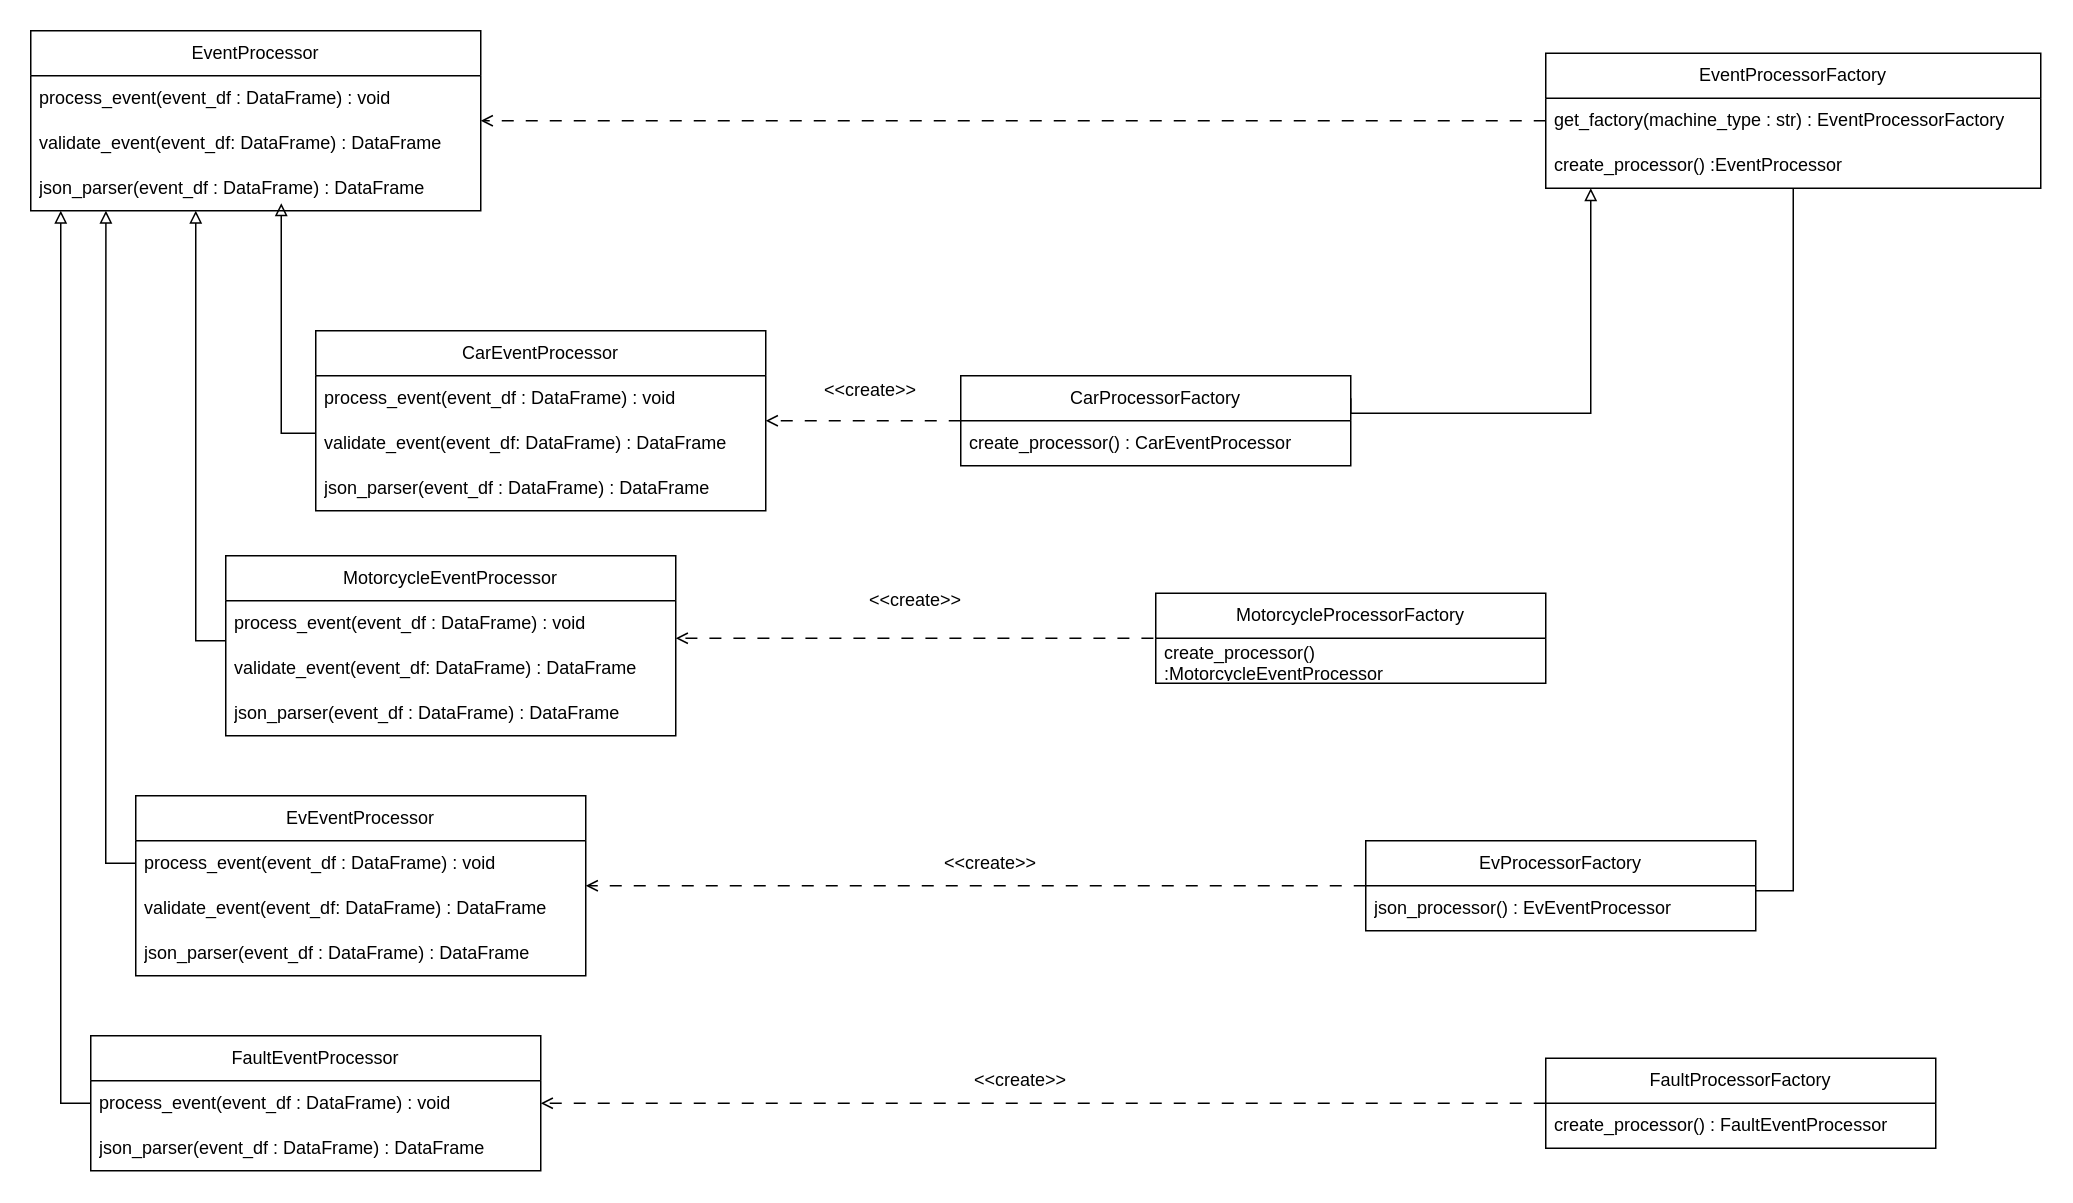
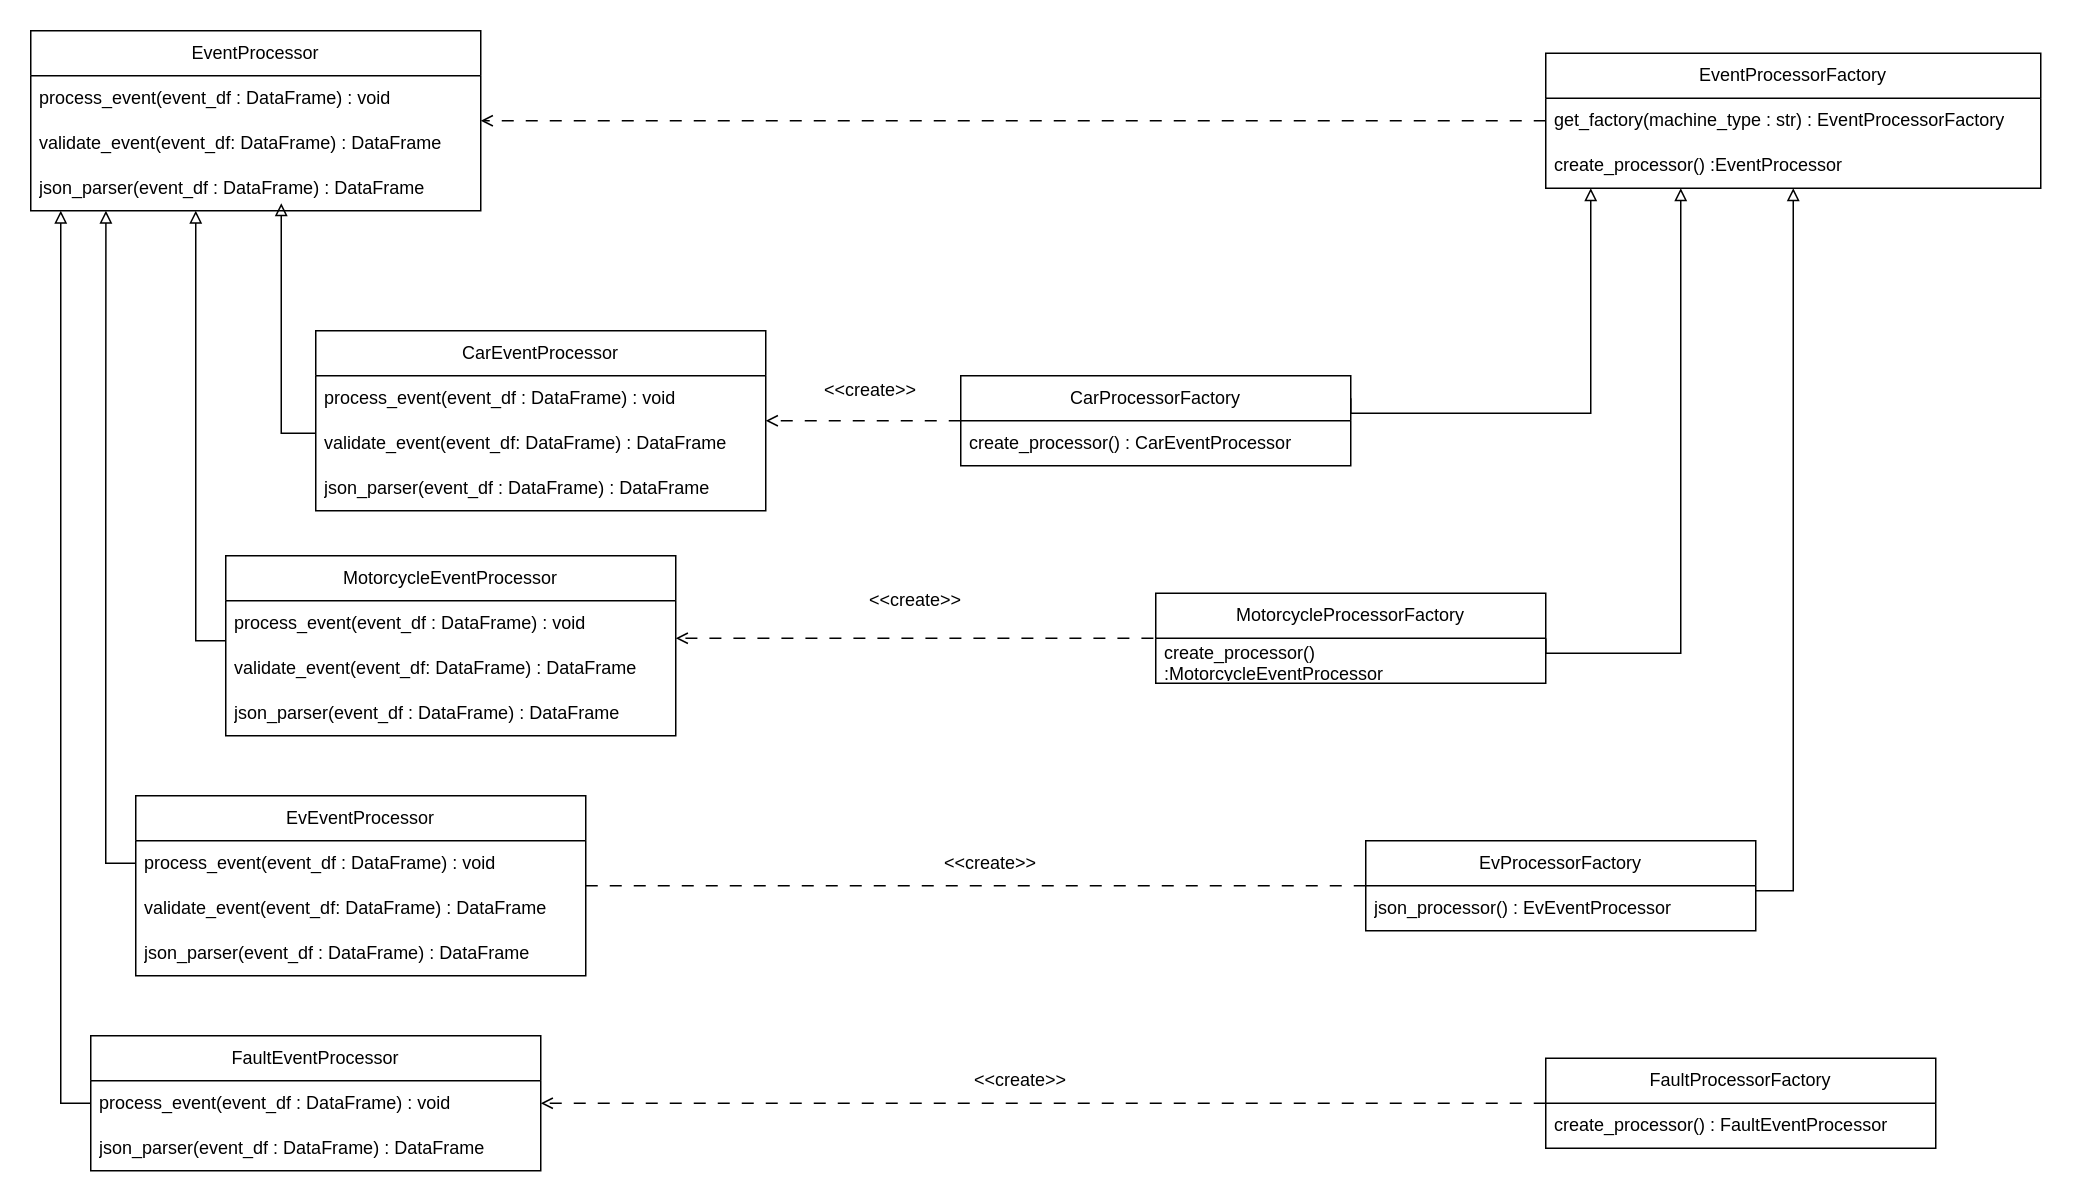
edge "EventProcessorFactory" -- "json_processor() : EvEventProcessor": arrowhead none -> block
edge "MotorcycleProcessorFactory" -> "EventProcessorFactory": added
edge "EvProcessorFactory" -> "EvEventProcessor": arrowhead open -> none
